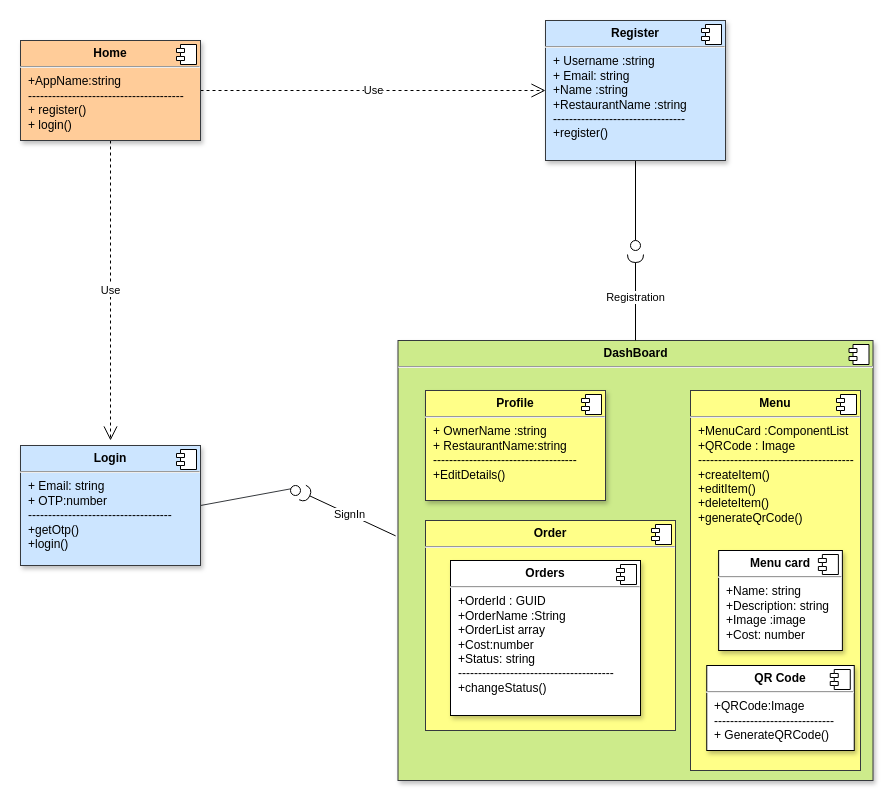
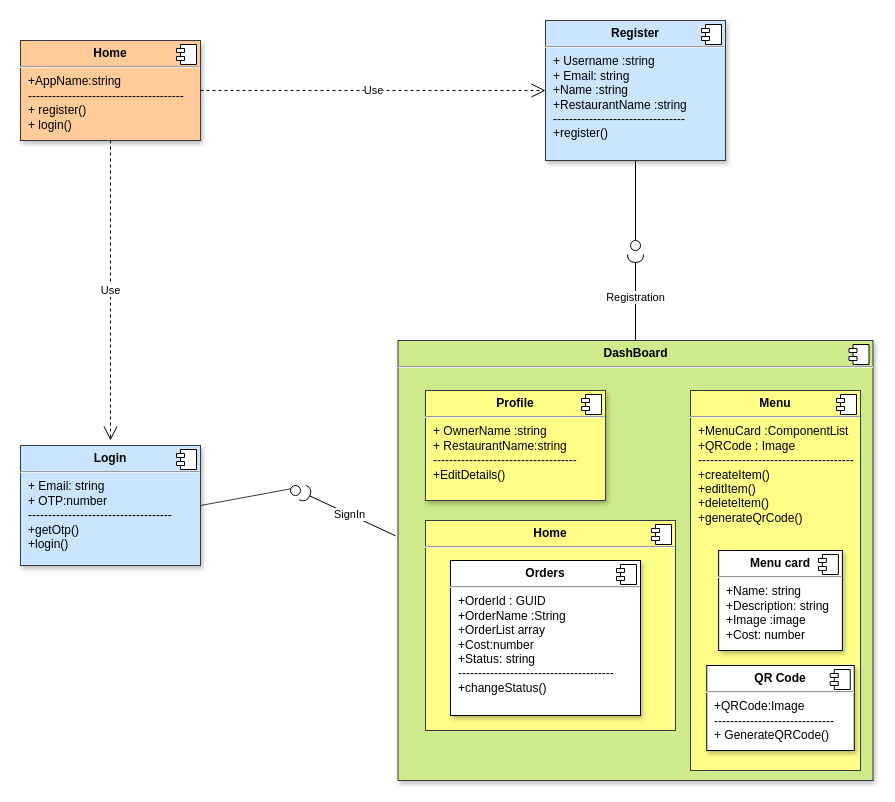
node "Order": label "Order" -> "Home"
